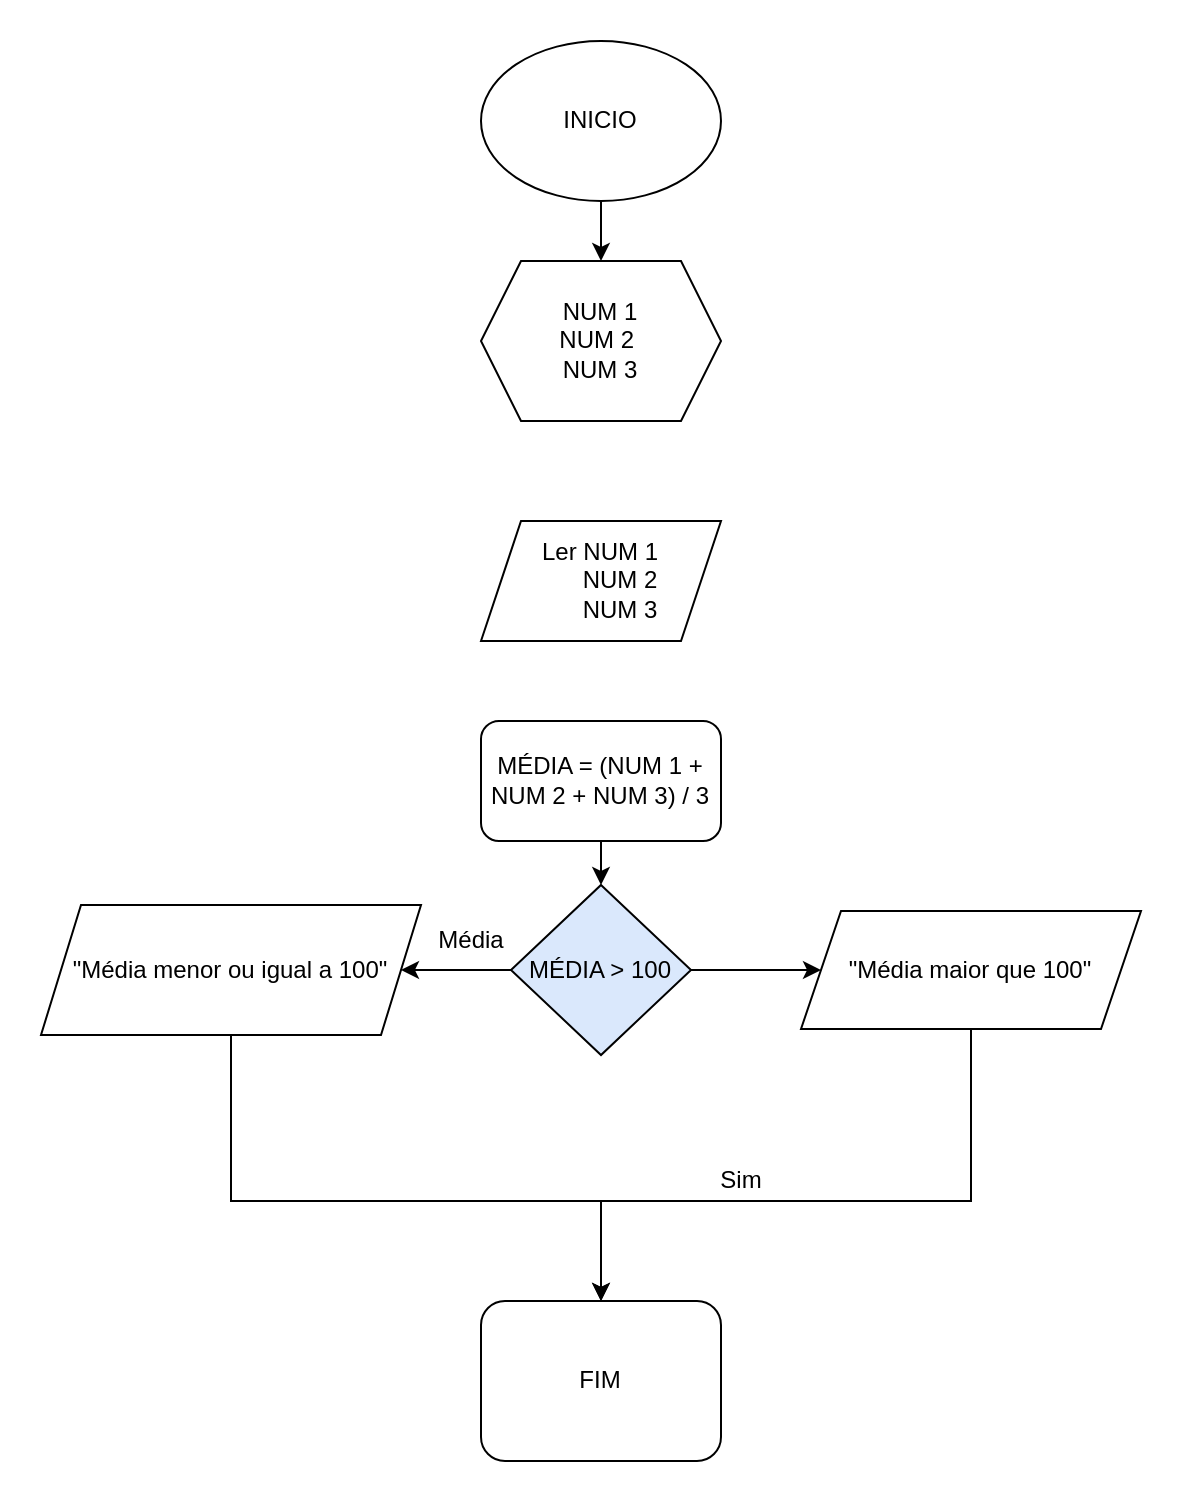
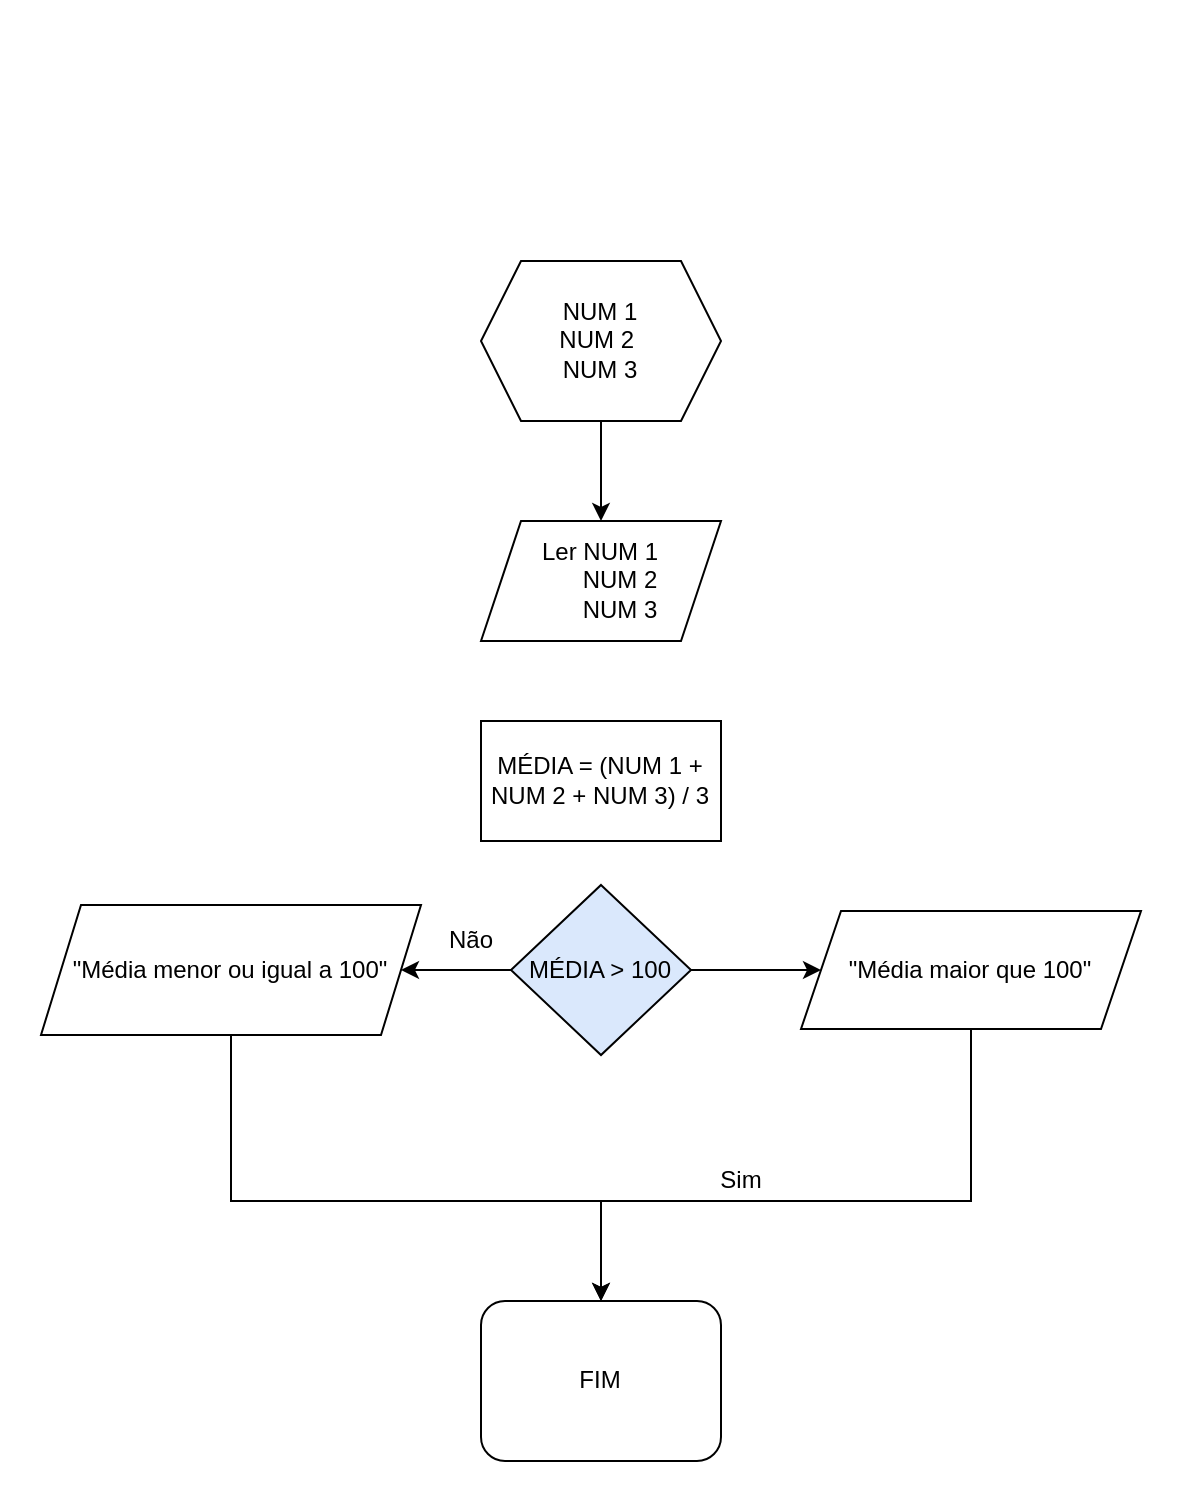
node "INICIO": removed
edge "INICIO" -> "NUM 1 NUM 2 NUM 3": removed
edge "NUM 1 NUM 2 NUM 3" -> "Ler NUM 1 NUM 2 NUM 3": added
node "MÉDIA = (NUM 1 + NUM 2 + NUM 3) / 3": shape rounded rectangle -> rectangle
edge "MÉDIA = (NUM 1 + NUM 2 + NUM 3) / 3" -> "MÉDIA > 100": removed
node "Média": label "Média" -> "Não"
